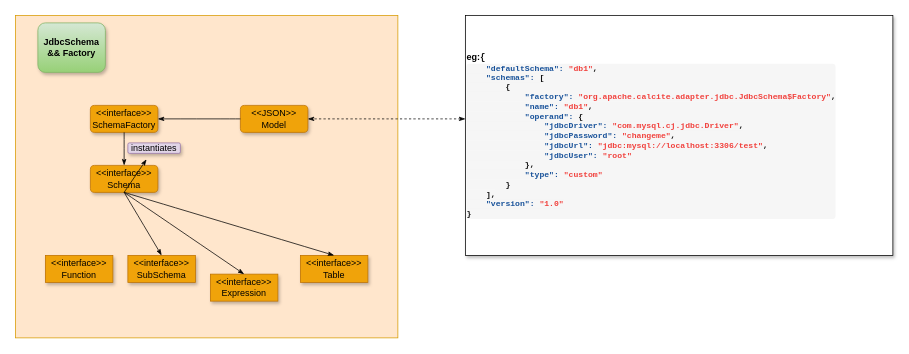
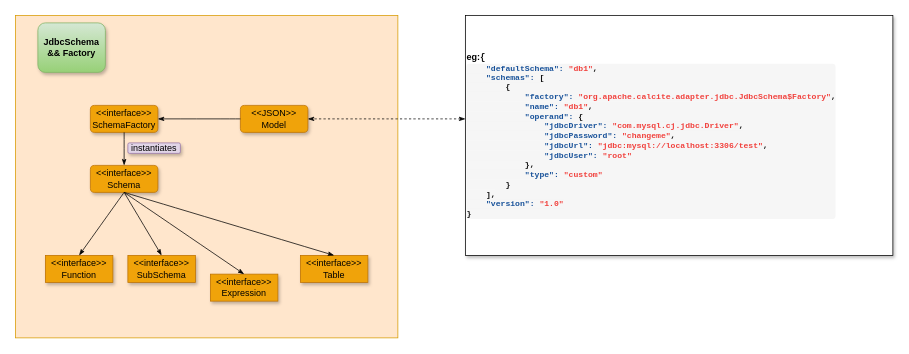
edge "<<interface>> Schema" -> "instantiates": now "<<interface>> Schema" -> "<<interface>> Function"
